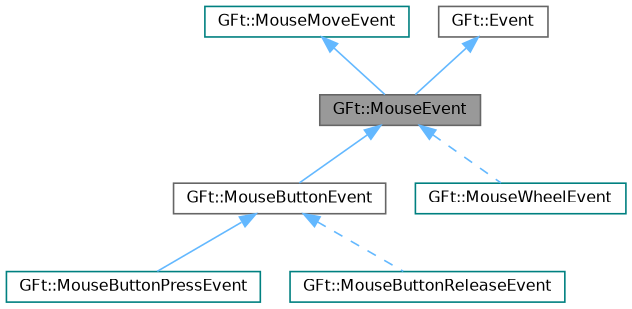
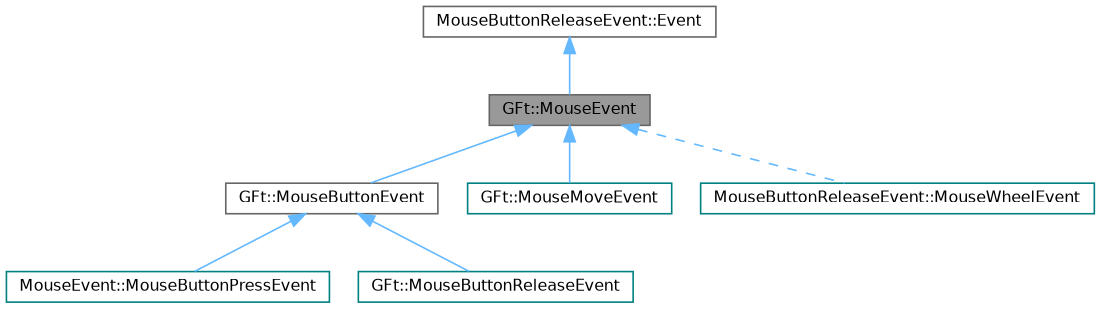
node "GFt::Event": label "GFt::Event" -> "MouseButtonReleaseEvent::Event"
edge "GFt::MouseEvent" -> "GFt::MouseMoveEvent": reversed
node "GFt::MouseWheelEvent": label "GFt::MouseWheelEvent" -> "MouseButtonReleaseEvent::MouseWheelEvent"
edge "GFt::MouseButtonReleaseEvent" -> "GFt::MouseButtonEvent": style dashed -> solid
node "GFt::MouseButtonPressEvent": label "GFt::MouseButtonPressEvent" -> "MouseEvent::MouseButtonPressEvent"
